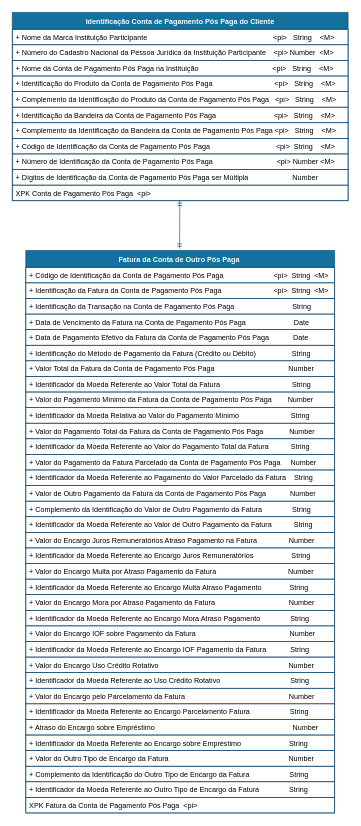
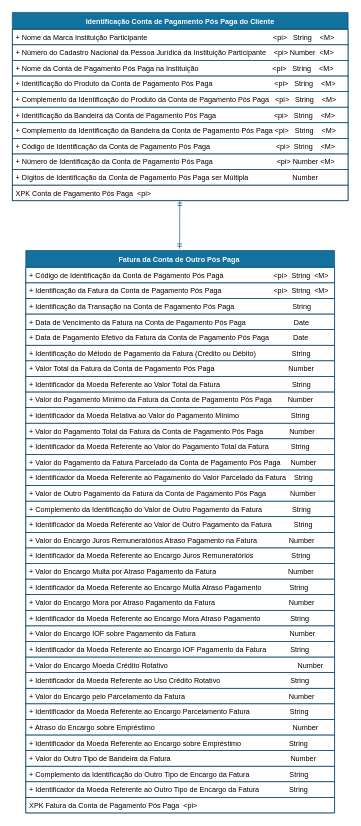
node "+ Valor do Encargo Uso Crédito Rotativo Number": label "+ Valor do Encargo Uso Crédito Rotativo Number" -> "+ Valor do Encargo Moeda Crédito Rotativo Number"
node "+ Valor do Outro Tipo de Encargo da Fatura Number": label "+ Valor do Outro Tipo de Encargo da Fatura Number" -> "+ Valor do Outro Tipo de Bandeira da Fatura Number"
